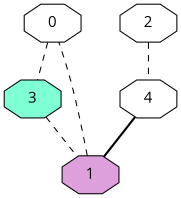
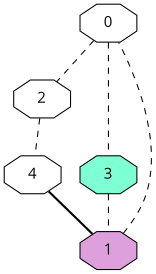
edge "0" -- "2": added
